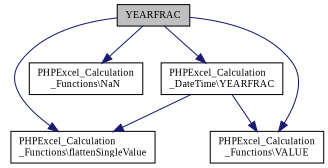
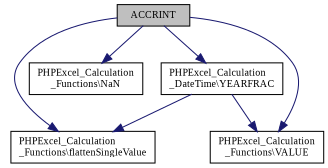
node "YEARFRAC": label "YEARFRAC" -> "ACCRINT"
